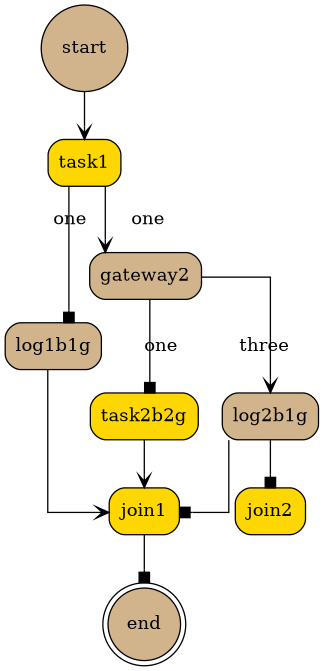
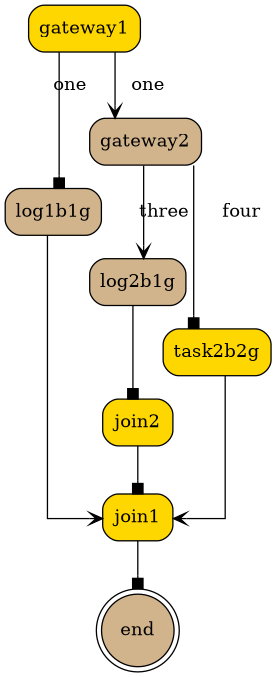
node "start": removed
node "task1": label "task1" -> "gateway1"
edge "gateway2" -> "task2b2g": label "one" -> "four"
edge "log2b1g" -> "join1": now "join2" -> "join1"
